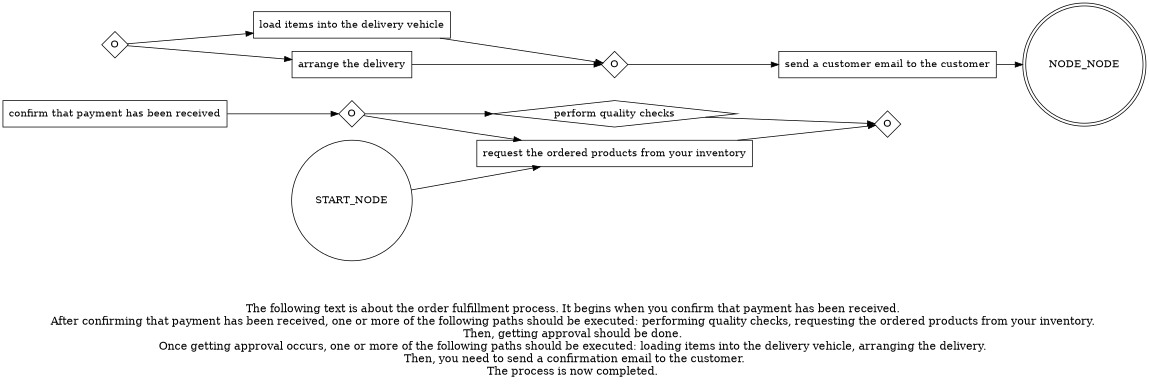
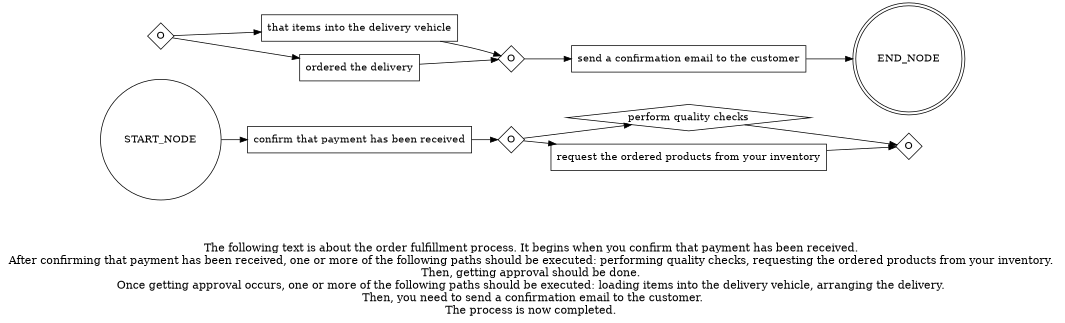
node "load items into the delivery vehicle": label "load items into the delivery vehicle" -> "that items into the delivery vehicle"
node "arrange the delivery": label "arrange the delivery" -> "ordered the delivery"
node "send a customer email to the customer": label "send a customer email to the customer" -> "send a confirmation email to the customer"
node "NODE_NODE": label "NODE_NODE" -> "END_NODE"
edge "START_NODE" -> "request the ordered products from your inventory": now "START_NODE" -> "confirm that payment has been received"
